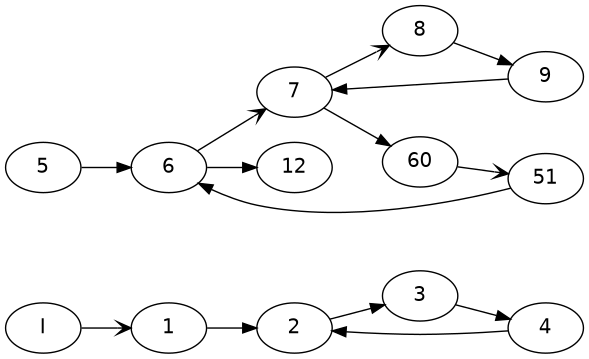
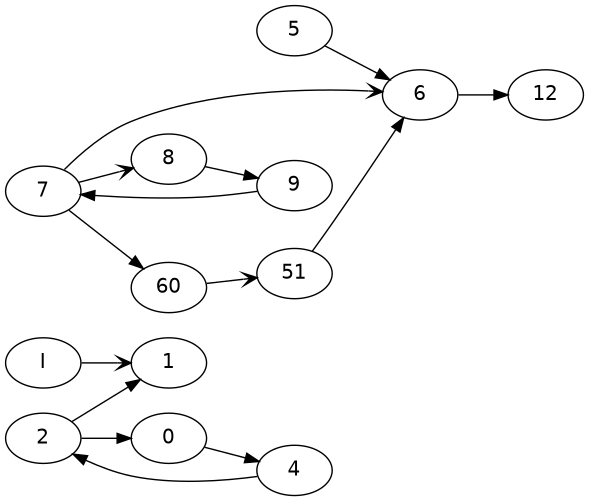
edge "6" -> "7": reversed
node "3": label "3" -> "0"
edge "1" -> "2": reversed
